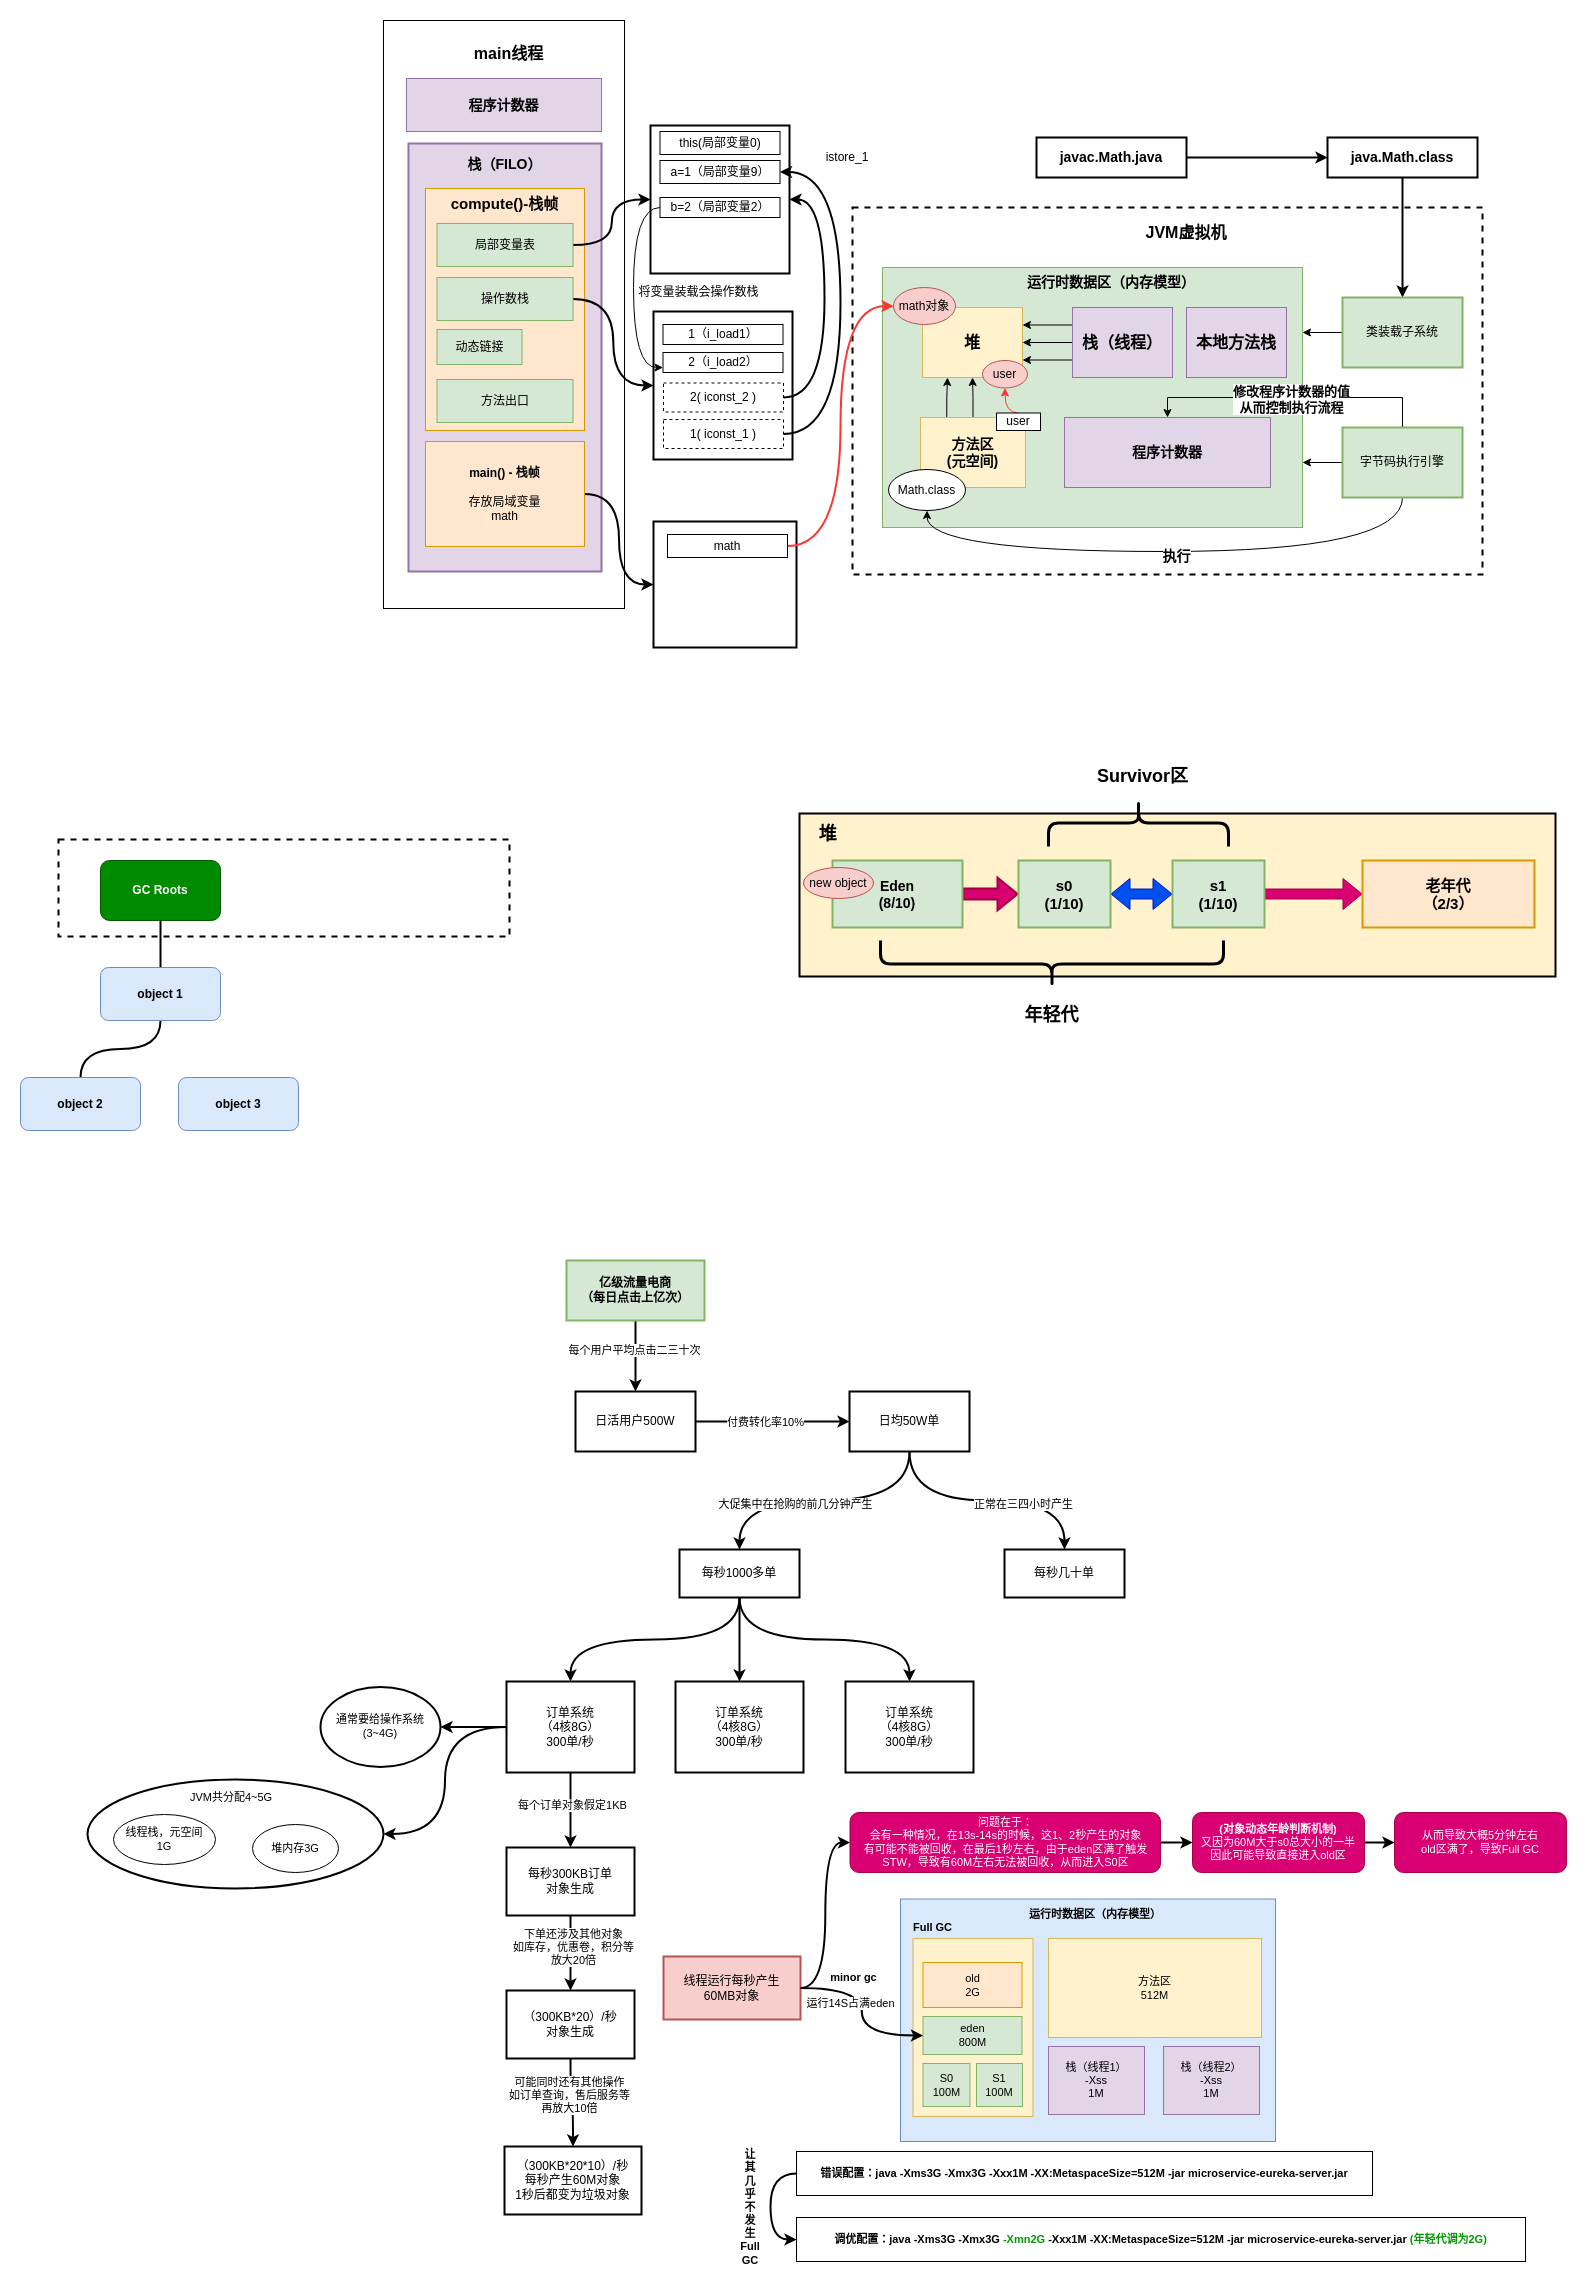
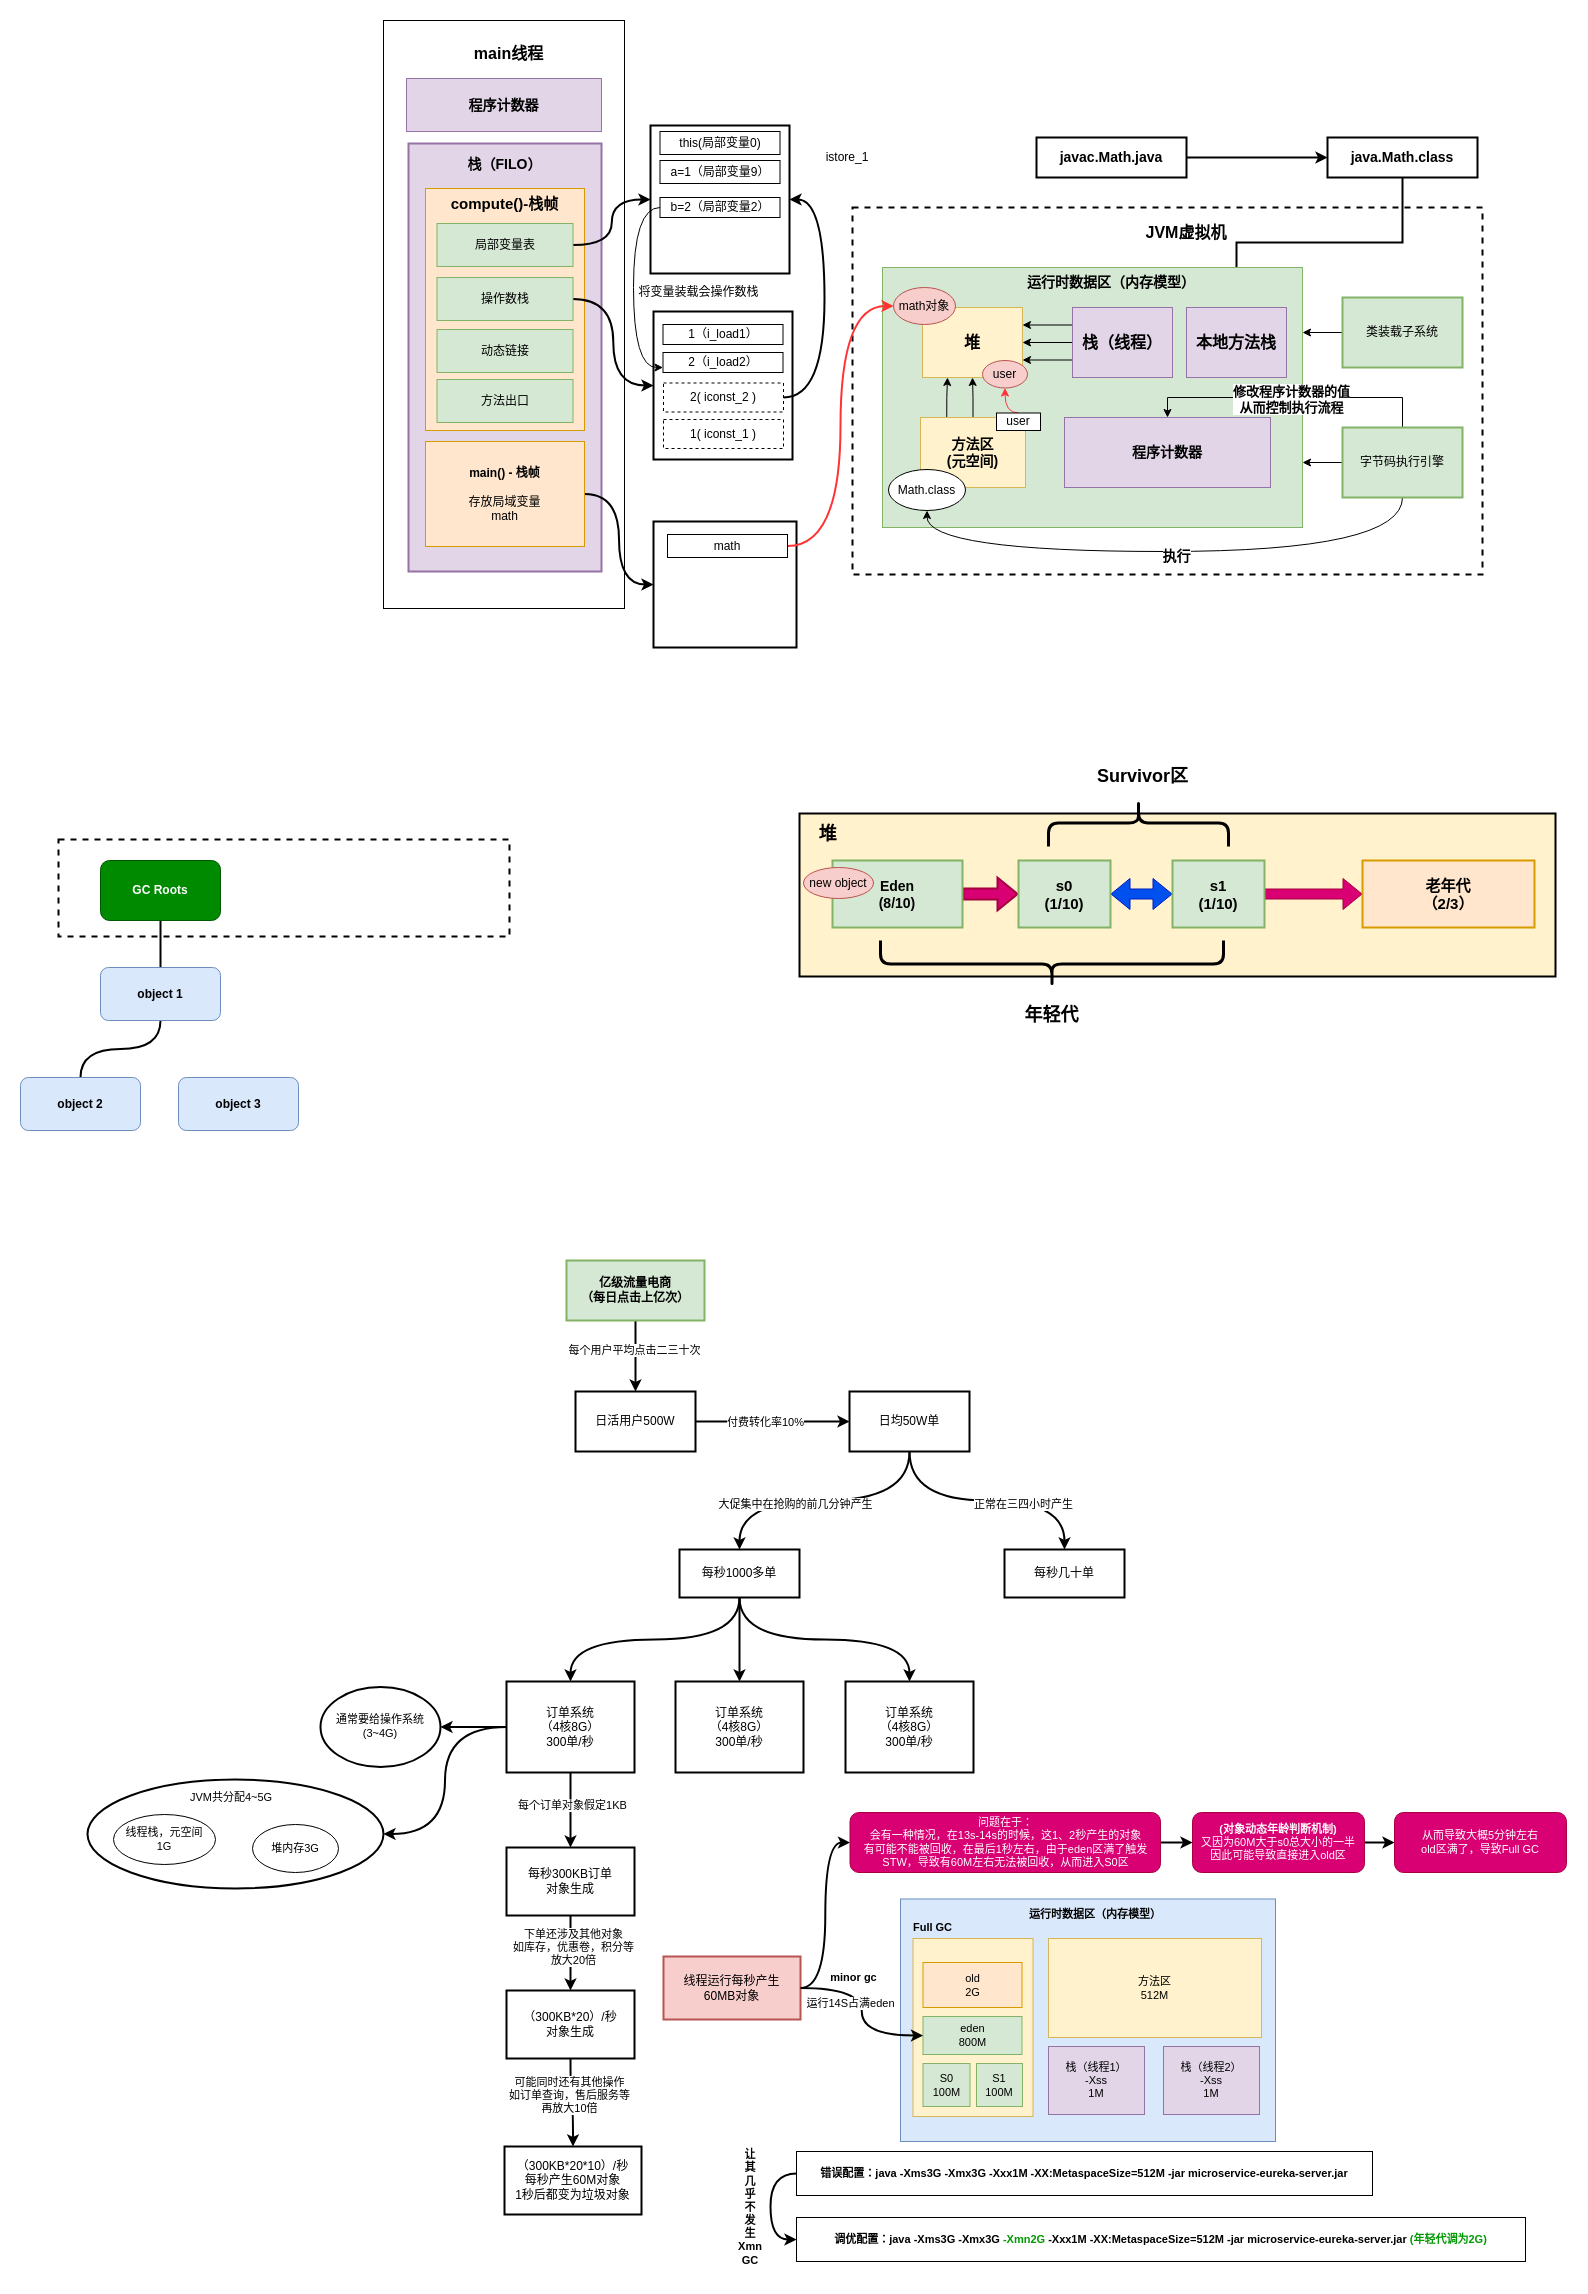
edge "java.Math.class" -> "类装载子系统": now "java.Math.class" -> "本地方法栈"
edge "1( iconst_1 )" -> "a=1（局部变量9）": removed
node "动态链接": size 85x35 -> 136x43
node "让 其 几 乎 不 发 生 Full GC": label "让 其 几 乎 不 发 生 Full GC" -> "让 其 几 乎 不 发 生 Xmn GC"
